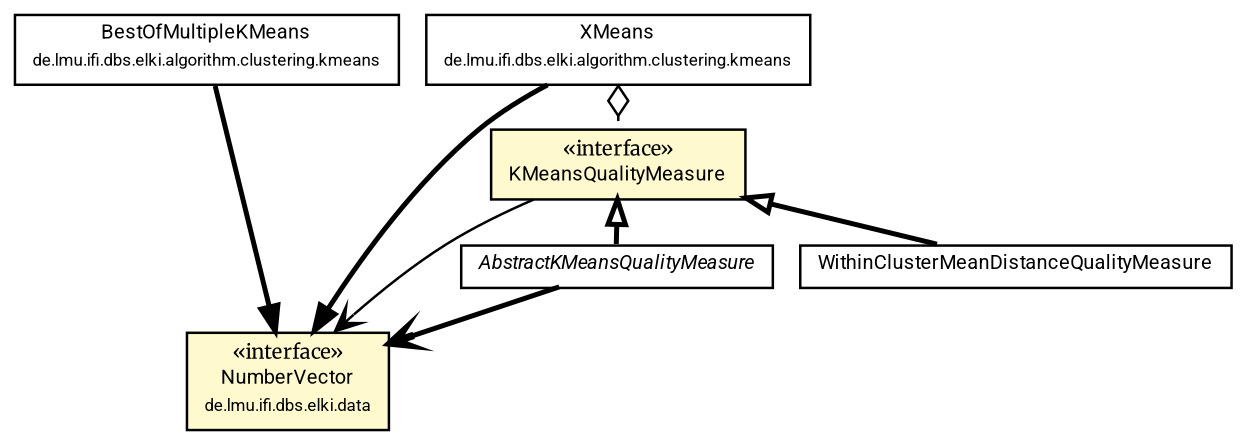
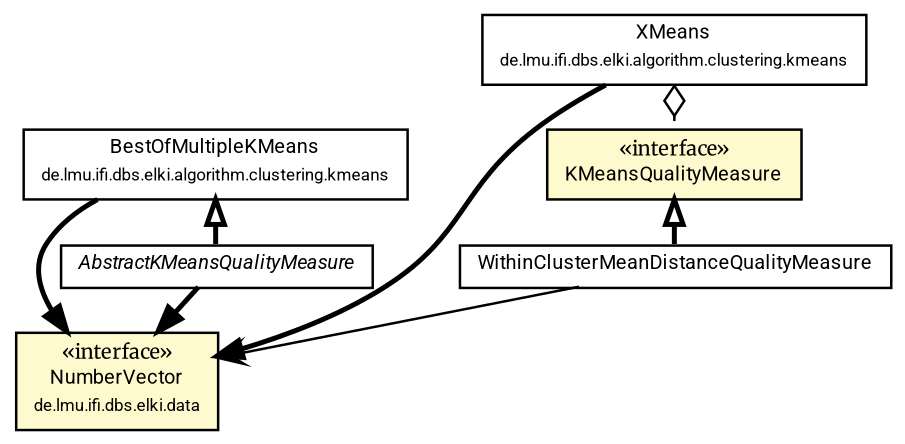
edge "AbstractKMeansQualityMeasure" -> "KMeansQualityMeasure": now "AbstractKMeansQualityMeasure" -> "BestOfMultipleKMeans"
edge "KMeansQualityMeasure" -> "NumberVector": now "WithinClusterMeanDistanceQualityMeasure" -> "NumberVector"
edge "AbstractKMeansQualityMeasure" -> "NumberVector": arrowhead open -> normal
